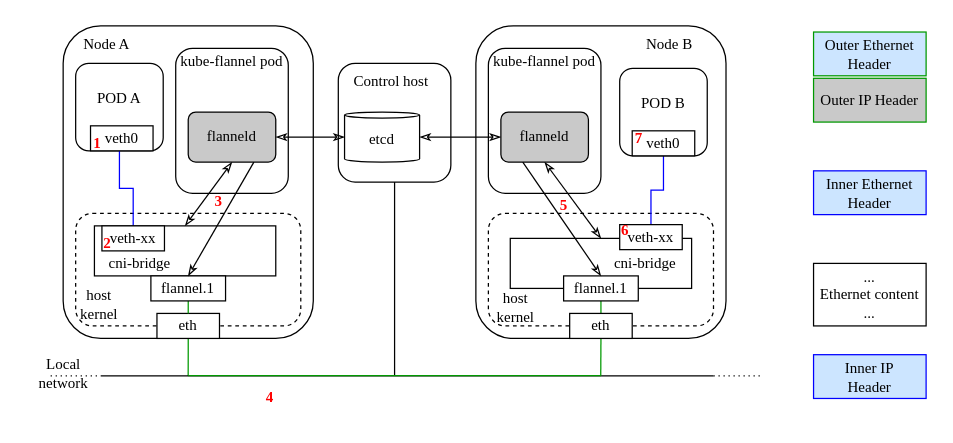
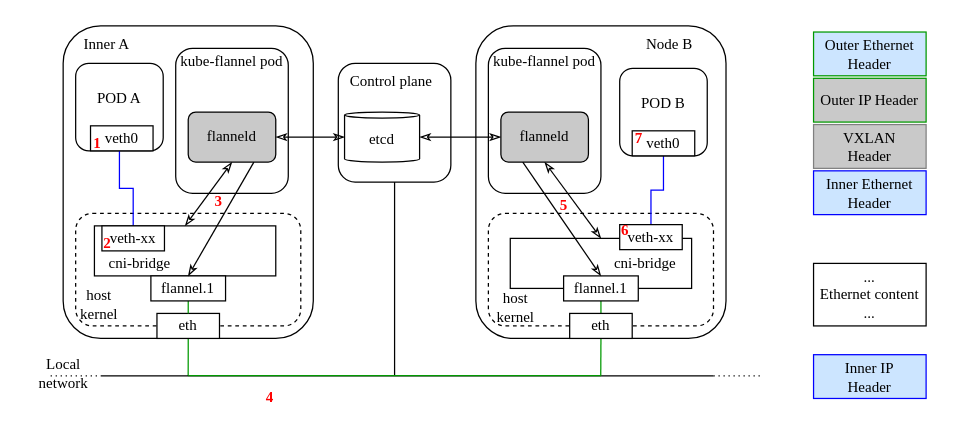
node "Node A": label "Node A" -> "Inner A"
node "Control host": label "Control host" -> "Control plane"
node "VXLAN Header": added
